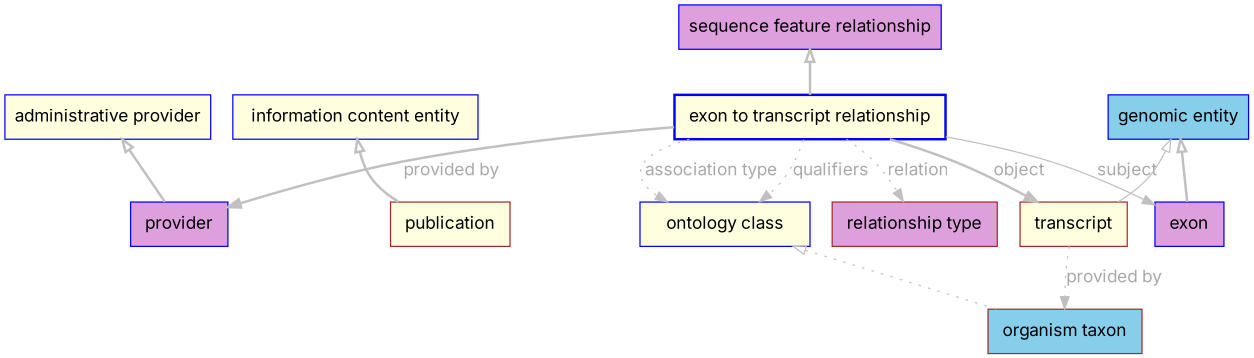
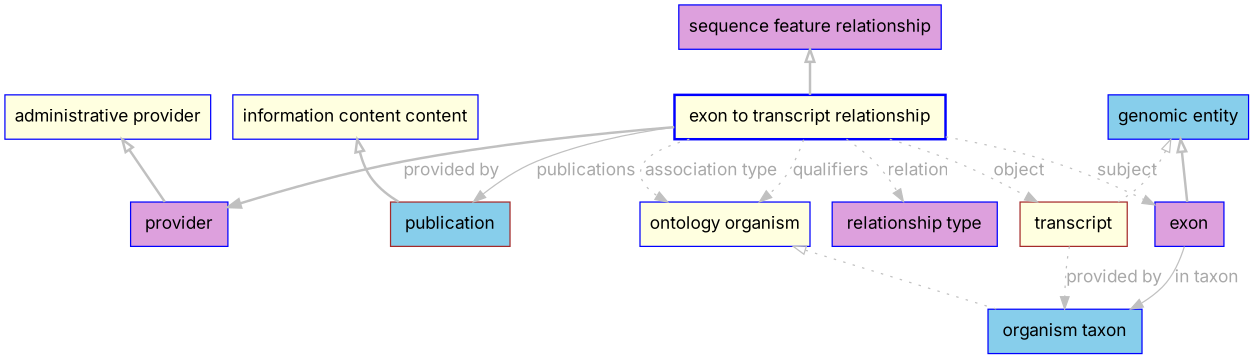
node "information content entity": label "information content entity" -> "information content content"
edge "exon to transcript relationship" -> "publication": added, label "publications"
edge "exon to transcript relationship" -> "exon": style solid -> dotted
edge "exon to transcript relationship" -> "transcript": style bold -> dotted
edge "transcript" -> "genomic entity": style solid -> dotted
node "publication": fillcolor lightyellow -> skyblue
node "ontology class": label "ontology class" -> "ontology organism"
node "relationship type": color brown -> blue
edge "exon" -> "organism taxon": added, label "in taxon"
node "organism taxon": color brown -> blue
